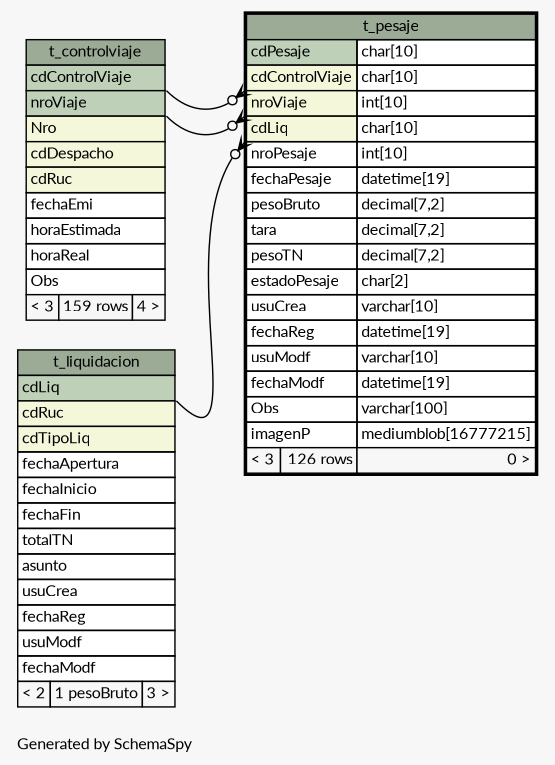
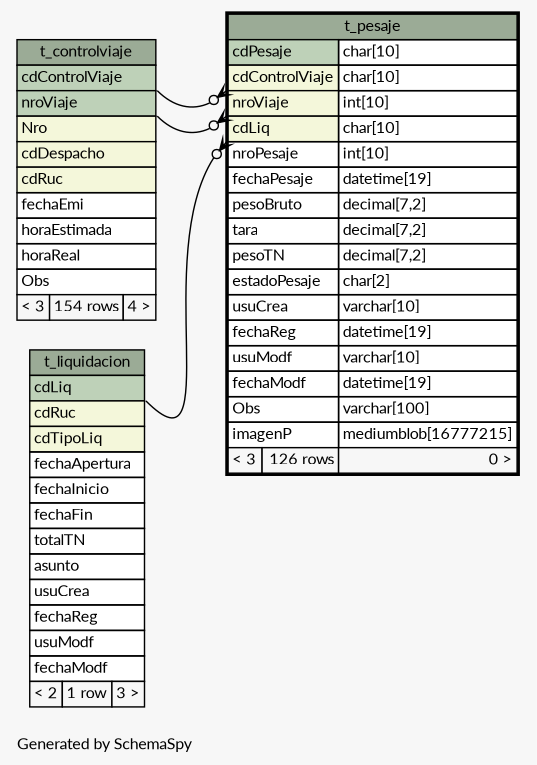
node "t_controlviaje": text "159 rows" -> "154 rows"
node "t_liquidacion": text "1 pesoBruto" -> "1 row"
